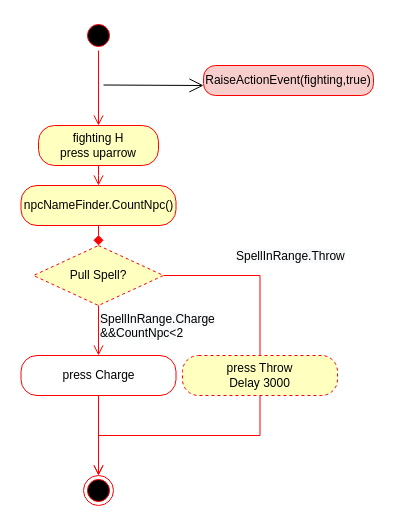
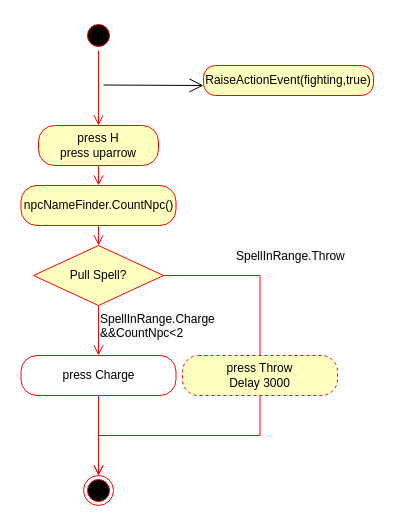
node "RaiseActionEvent(fighting,true)": fillcolor #f8cecc -> #ffffc0
node "fighting H press uparrow": label "fighting H press uparrow" -> "press H press uparrow"
edge "npcNameFinder.CountNpc()" -> "Pull Spell?": arrowhead diamond -> open
node "Pull Spell?": style dashed -> solid
